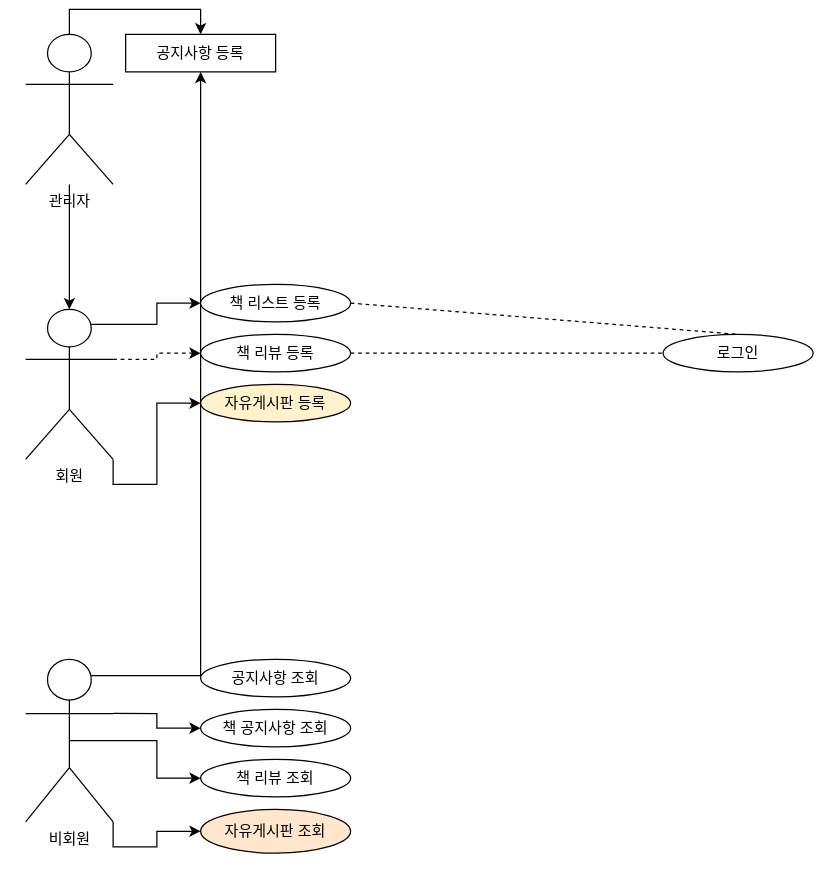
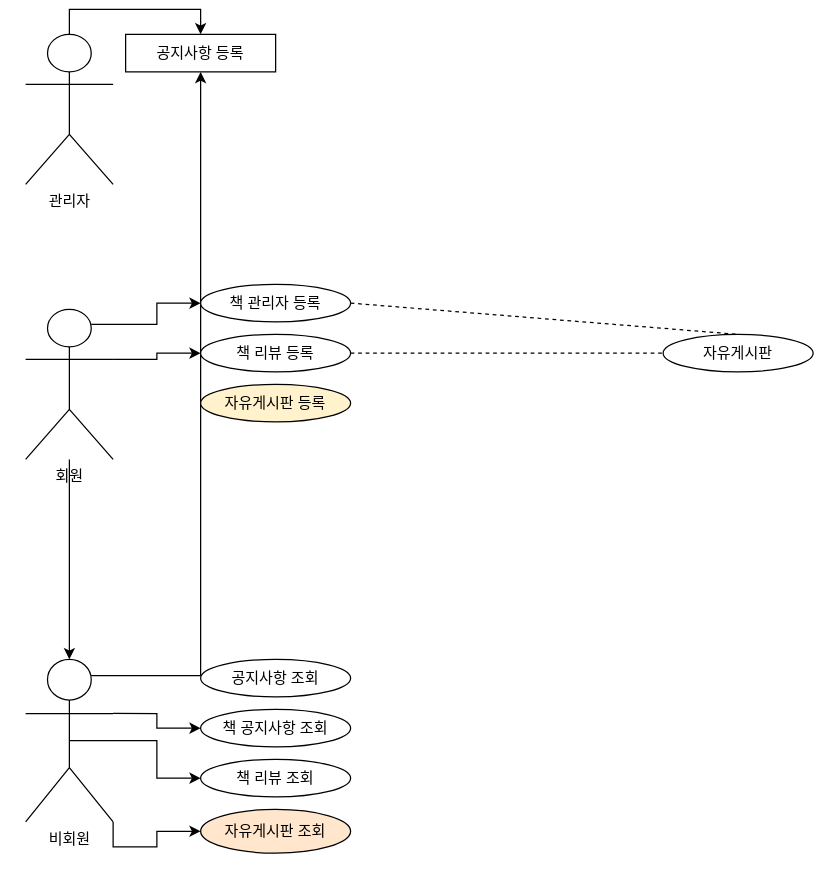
edge "관리자" -> "회원": removed
node "책 리스트 등록": label "책 리스트 등록" -> "책 관리자 등록"
node "로그인": label "로그인" -> "자유게시판"
edge "회원" -> "책 리뷰 등록": style dashed -> solid
edge "회원" -> "자유게시판 등록": removed
edge "회원" -> "비회원": added
